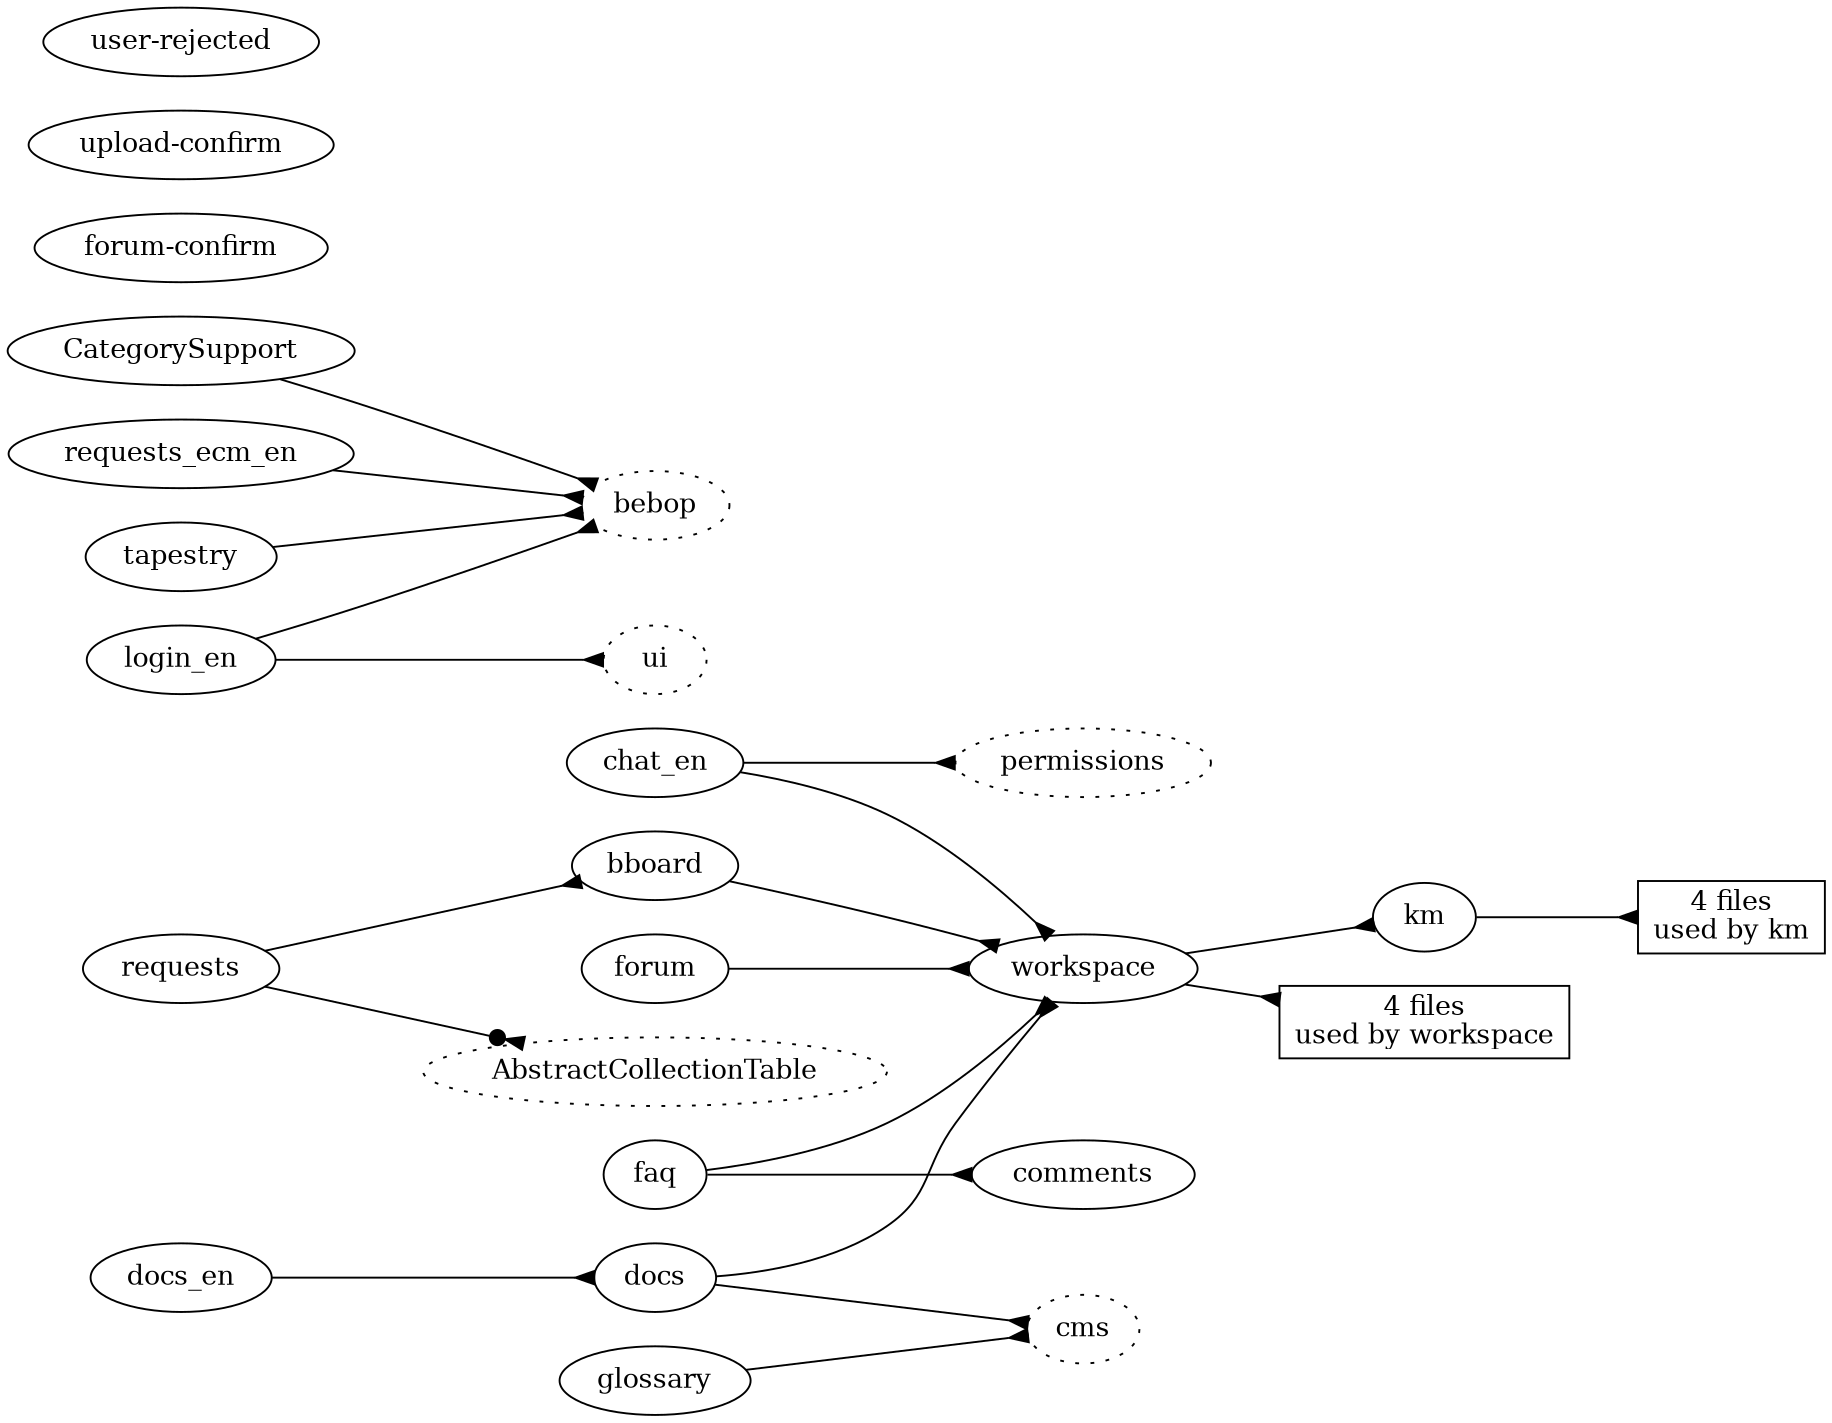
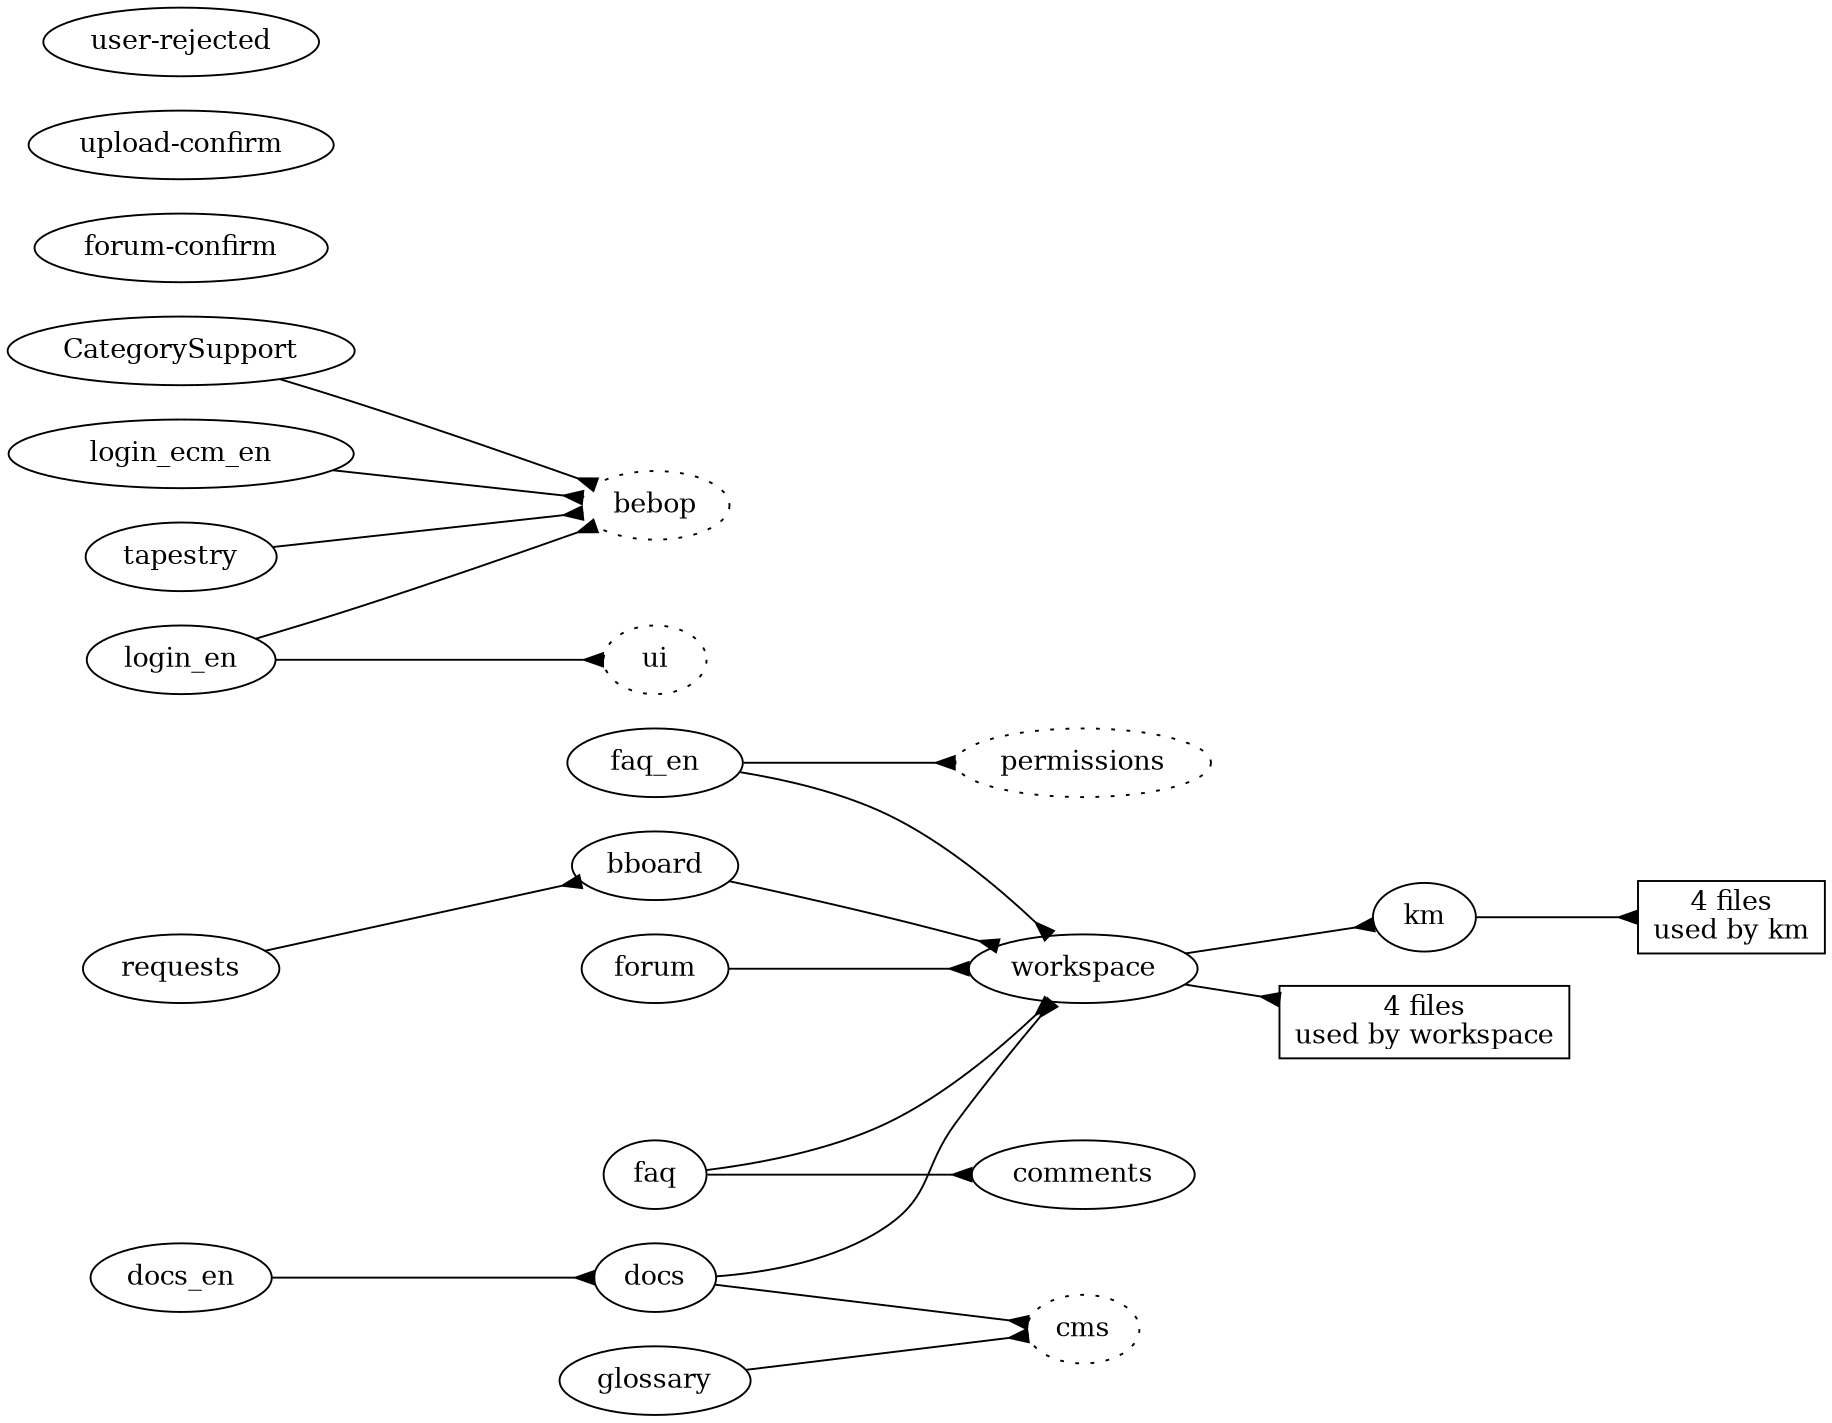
node "requests_ecm_en": label "requests_ecm_en" -> "login_ecm_en"
node "chat_en": label "chat_en" -> "faq_en"
node "AbstractCollectionTable": removed
